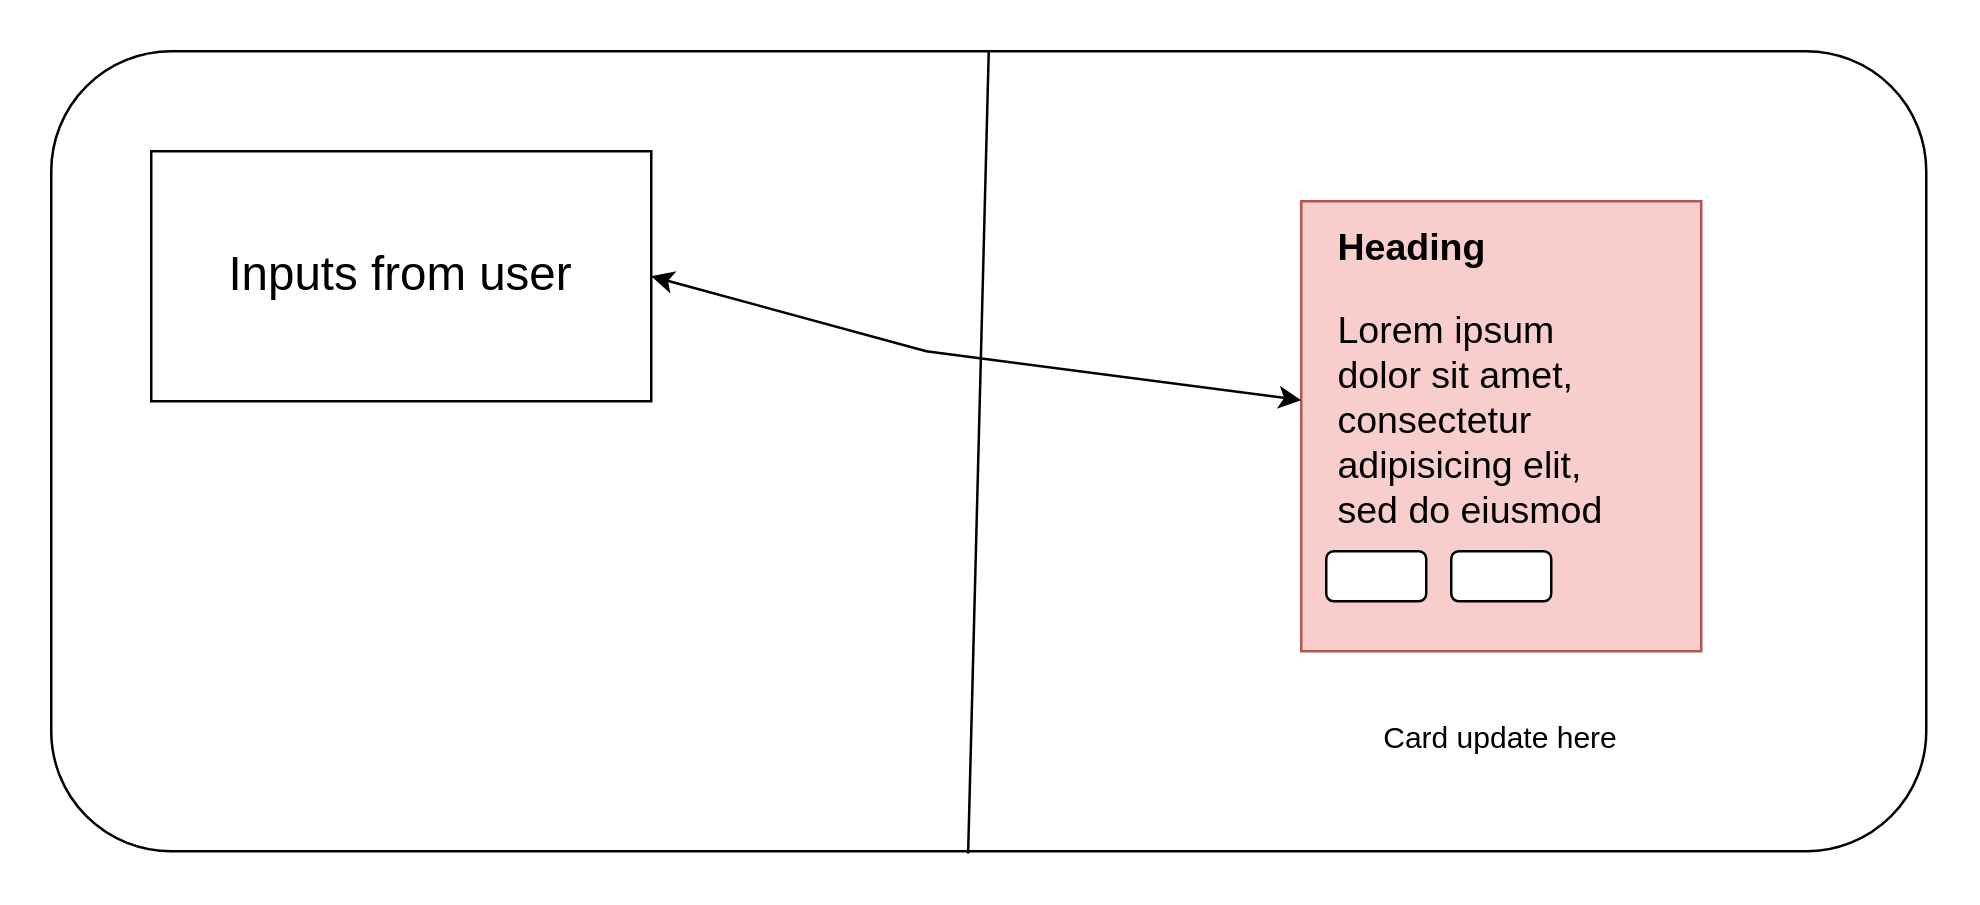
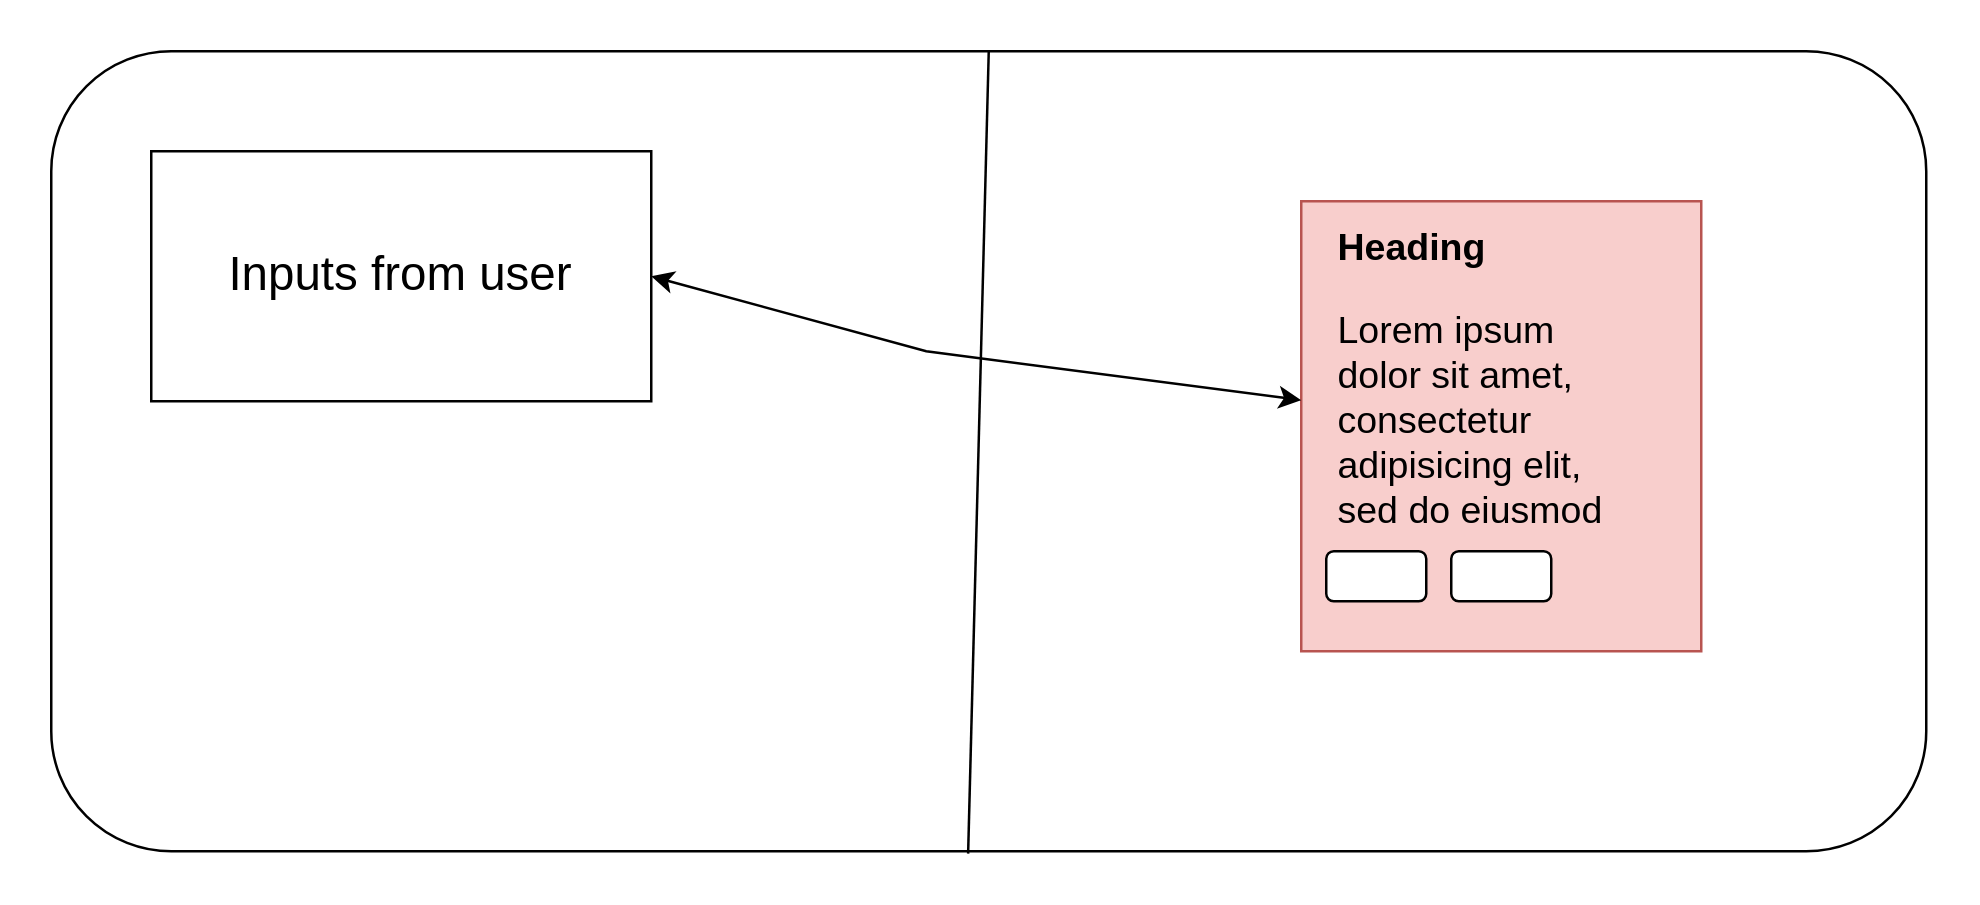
node "Card update here": removed
